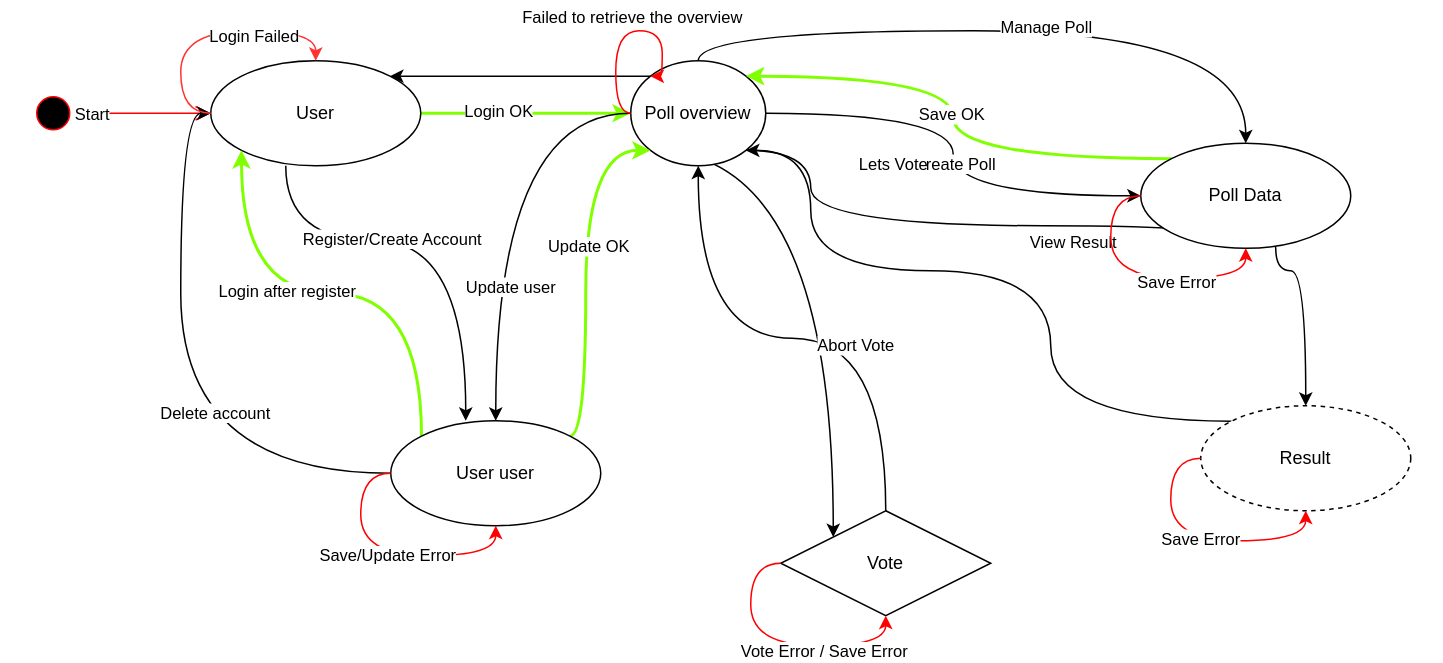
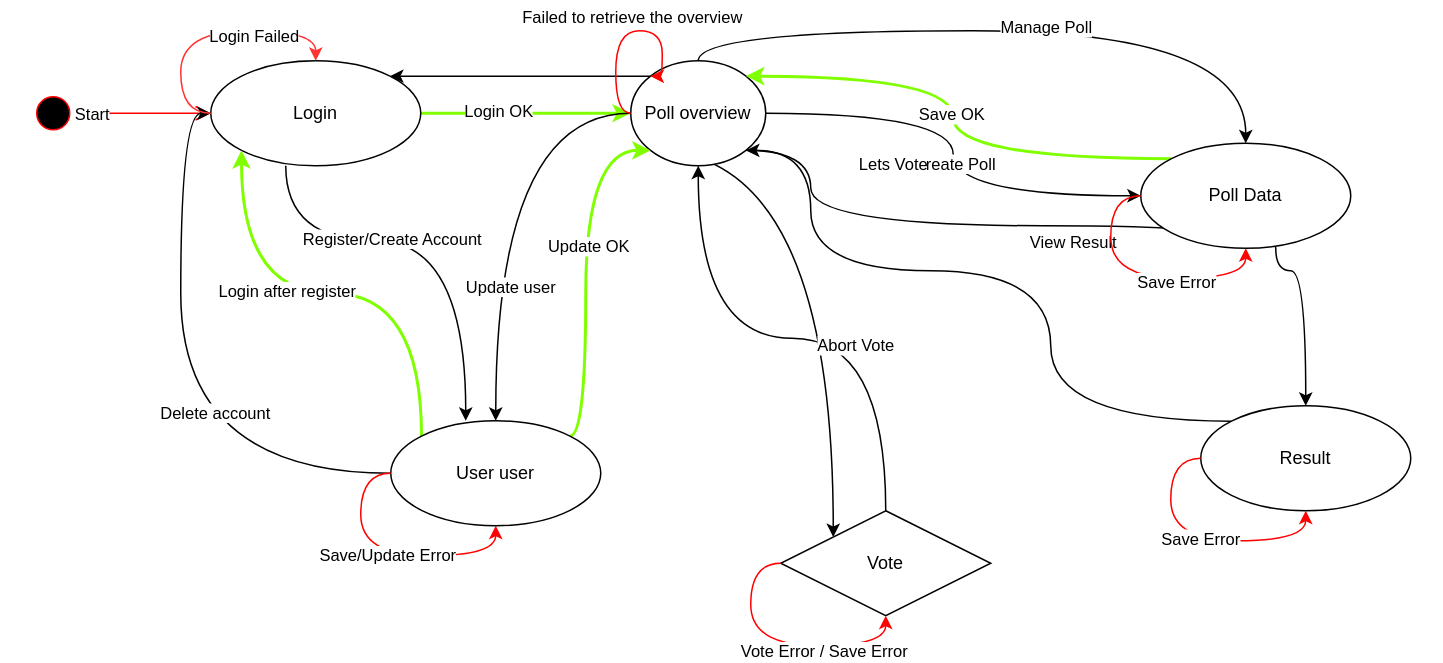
node "User": label "User" -> "Login"
node "Result": style dashed -> solid
